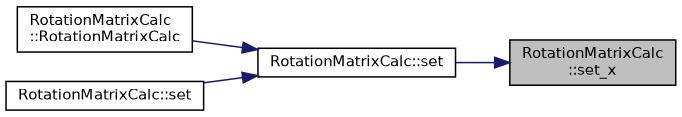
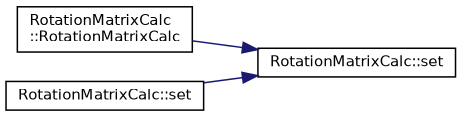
node "RotationMatrixCalc ::set_x": removed
